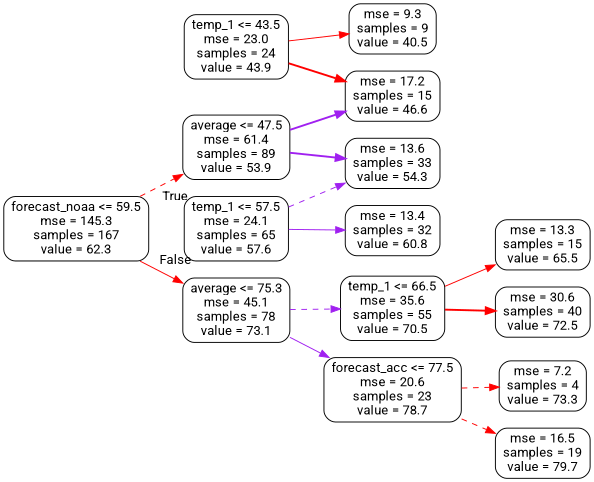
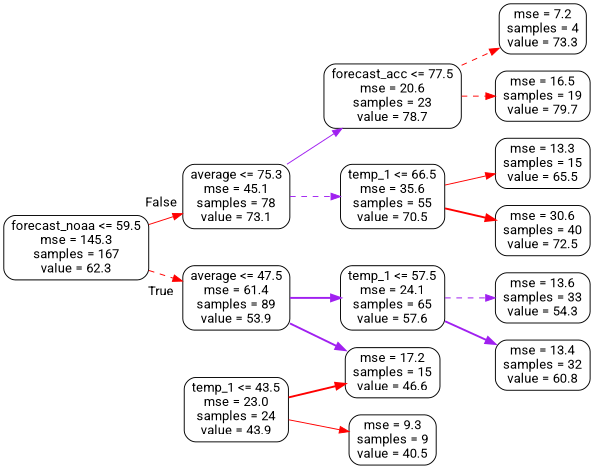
edge "average <= 47.5 mse = 61.4 samples = 89 value = 53.9" -> "mse = 13.6 samples = 33 value = 54.3": now "average <= 47.5 mse = 61.4 samples = 89 value = 53.9" -> "temp_1 <= 57.5 mse = 24.1 samples = 65 value = 57.6"
edge "temp_1 <= 57.5 mse = 24.1 samples = 65 value = 57.6" -> "mse = 13.4 samples = 32 value = 60.8": style solid -> bold
